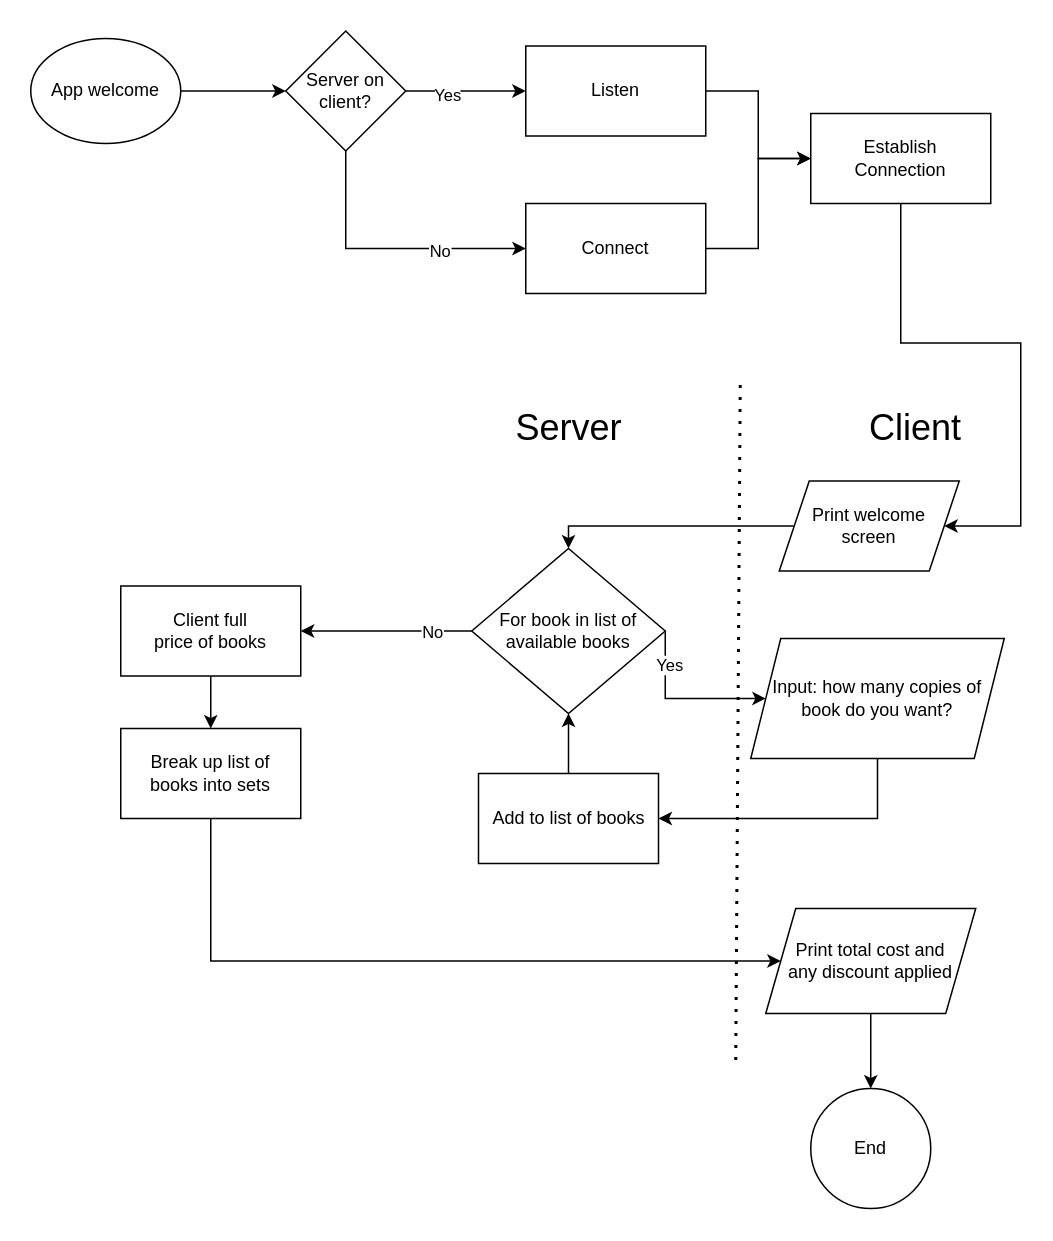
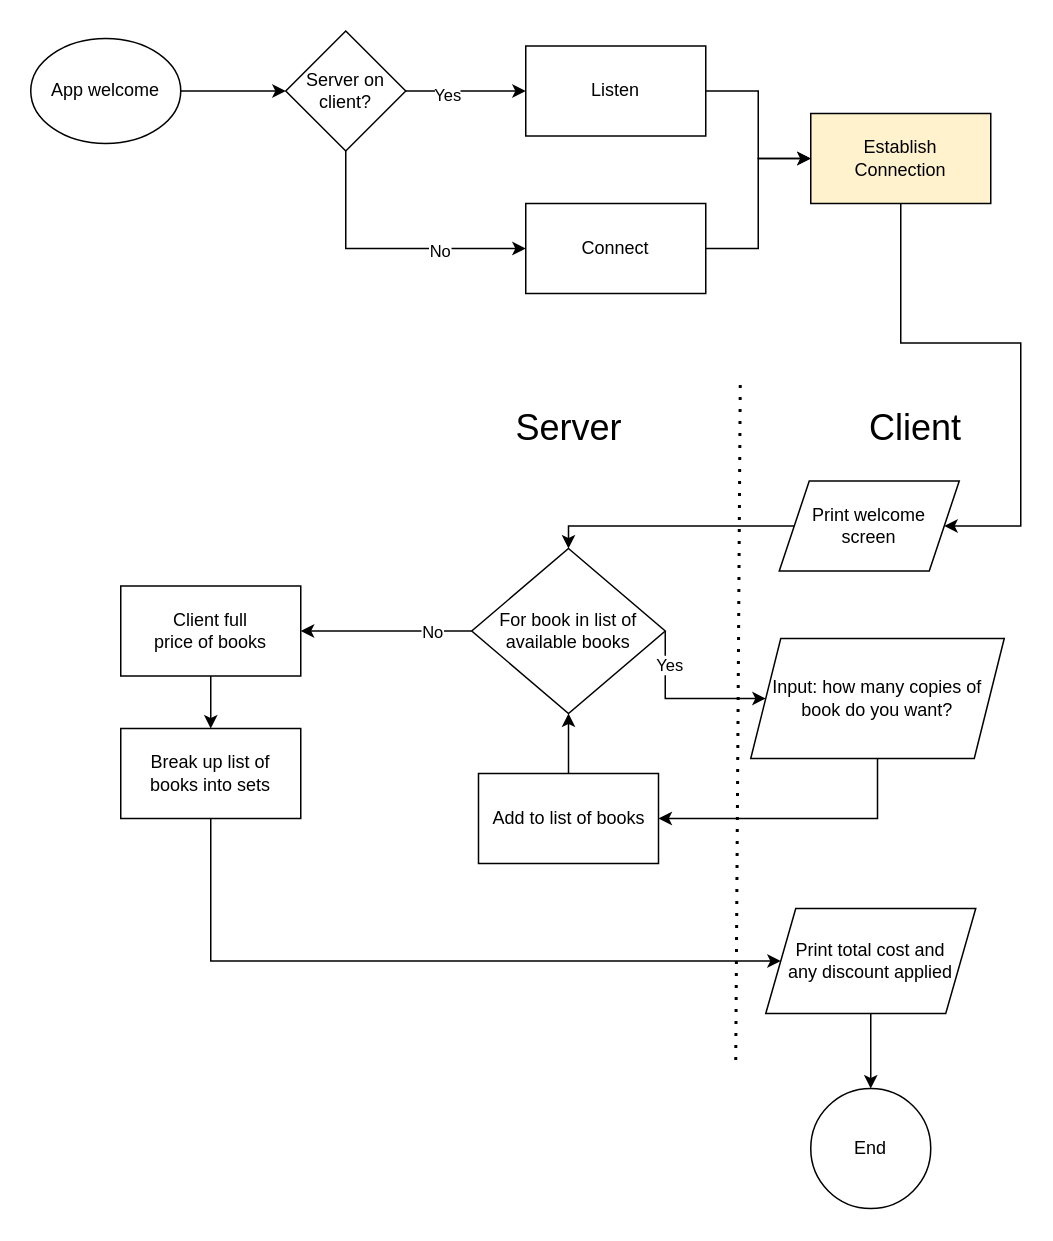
node "Establish Connection": fillcolor #ffffff -> #fff2cc
